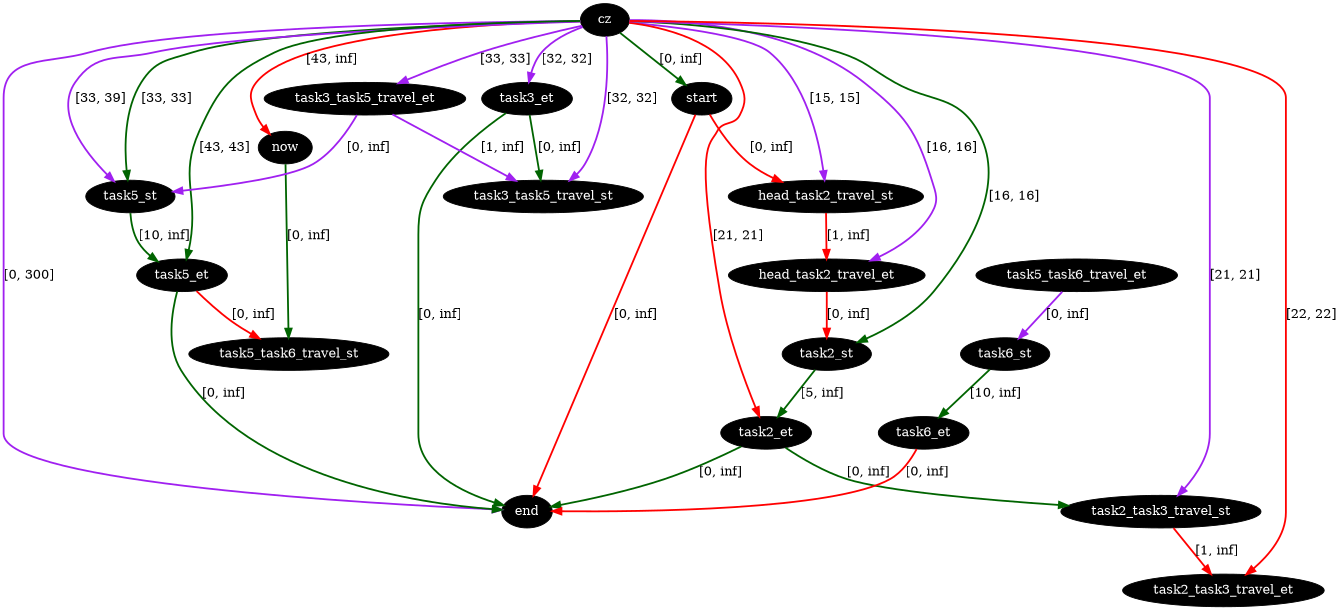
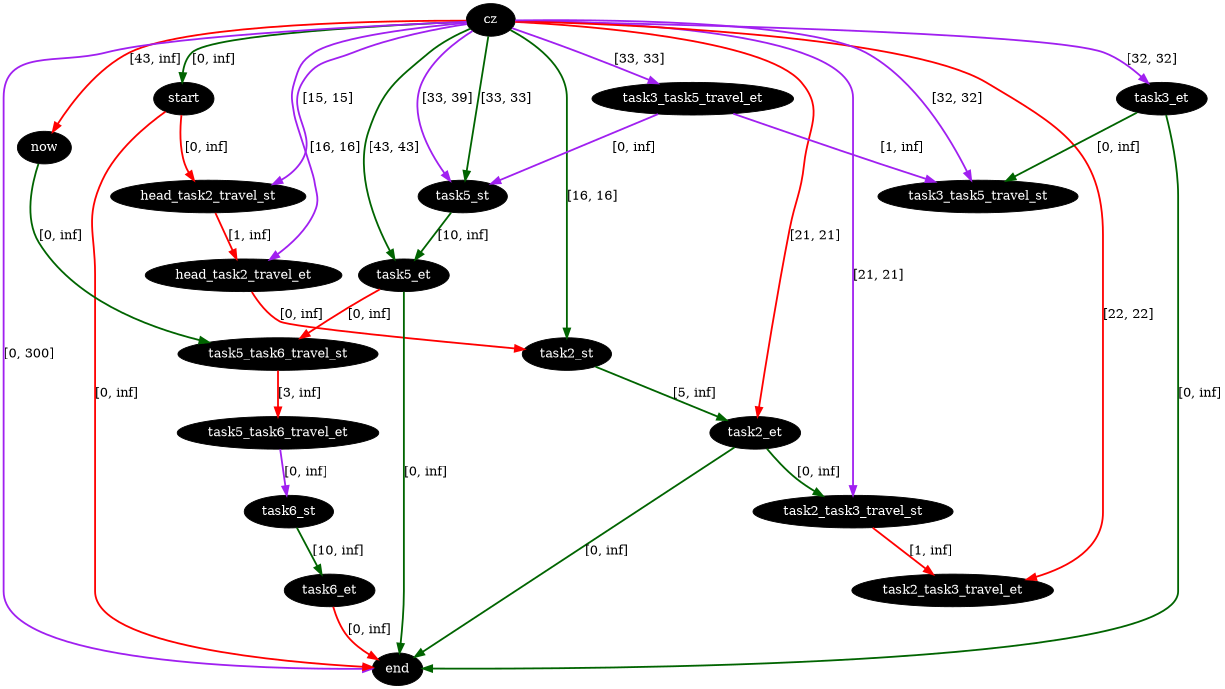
edge "task5_task6_travel_st" -> "task5_task6_travel_et": added, label "[3, inf]"
